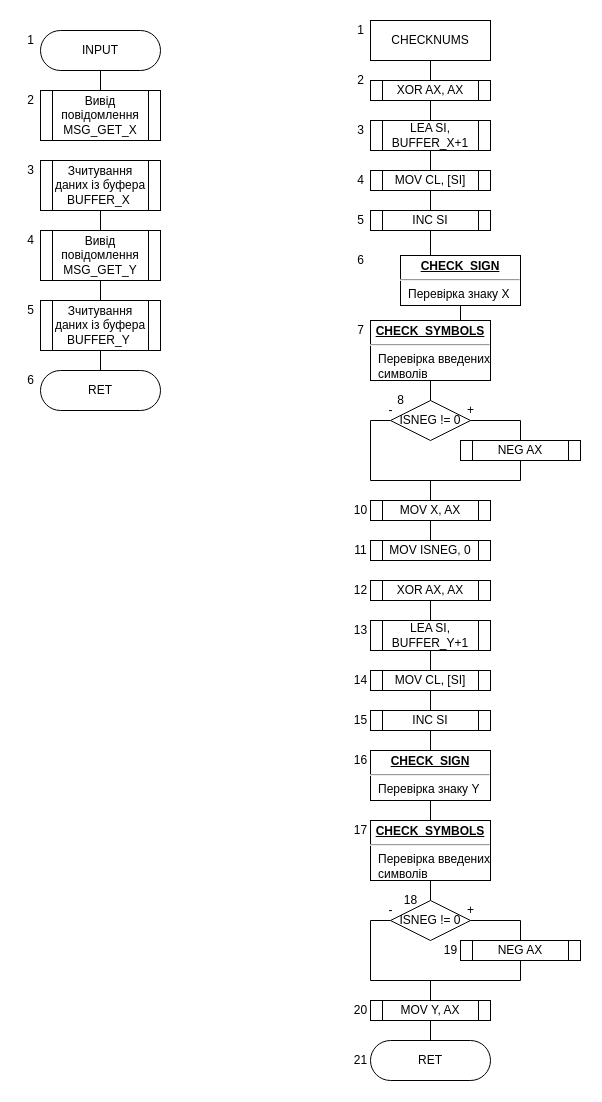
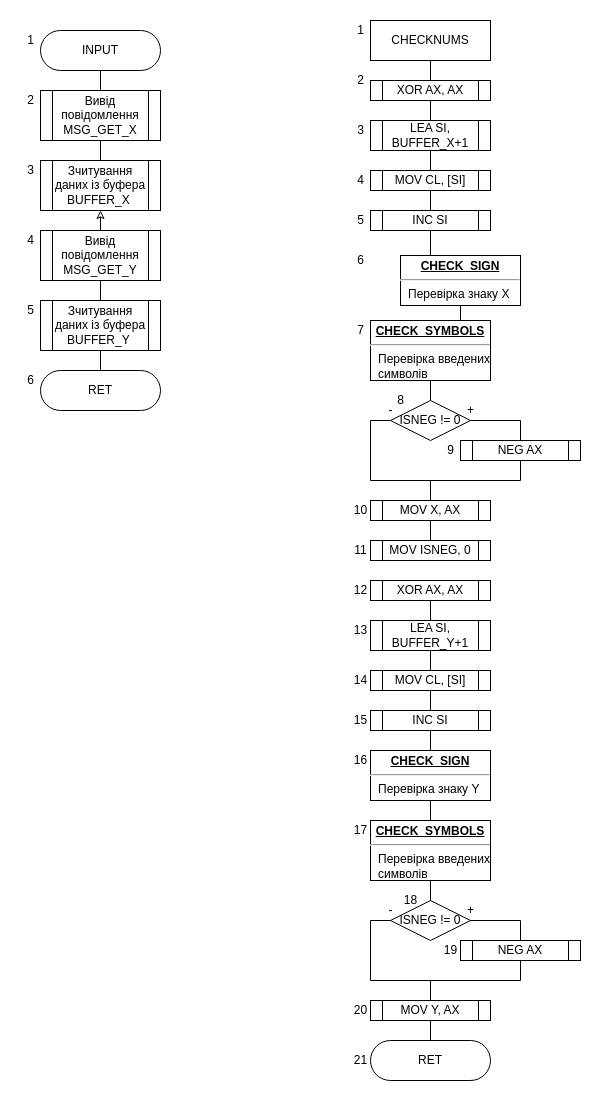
edge "Вивід повідомлення MSG_GET_X" -- "Зчитування даних із буфера BUFFER_X": added
edge "Зчитування даних із буфера BUFFER_X" -- "Вивід повідомлення MSG_GET_Y": arrowhead none -> classic
node "9": added
